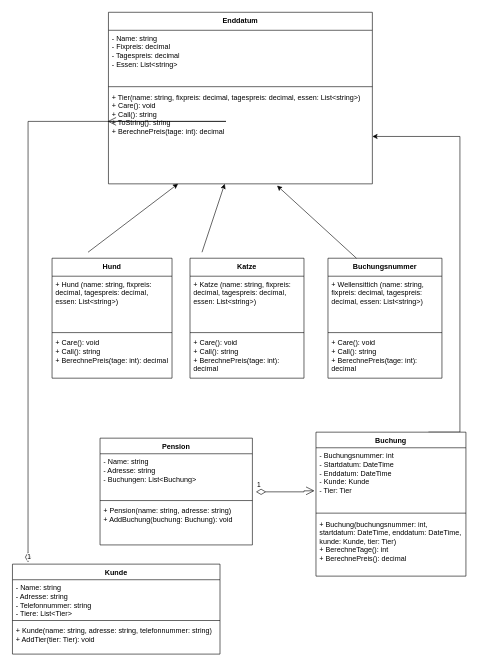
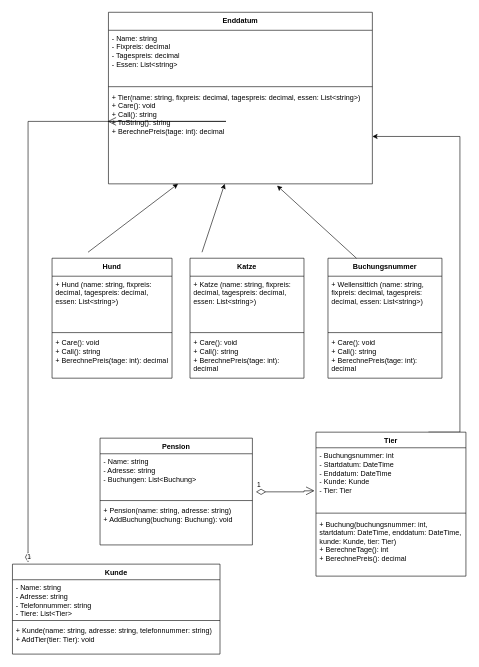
node "Buchung": label "Buchung" -> "Tier"
